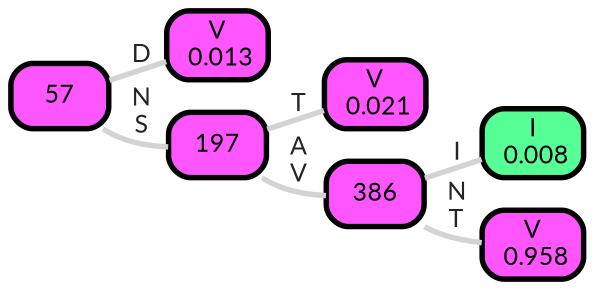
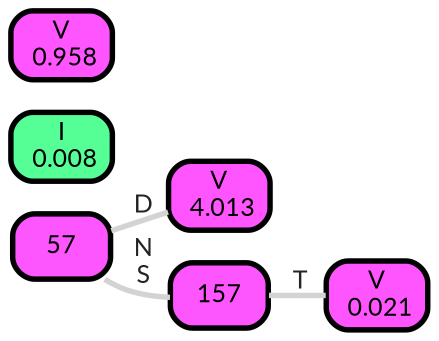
node "V 0.013": label "V 0.013" -> "V 4.013"
node "197": label "197" -> "157"
node "386": removed
